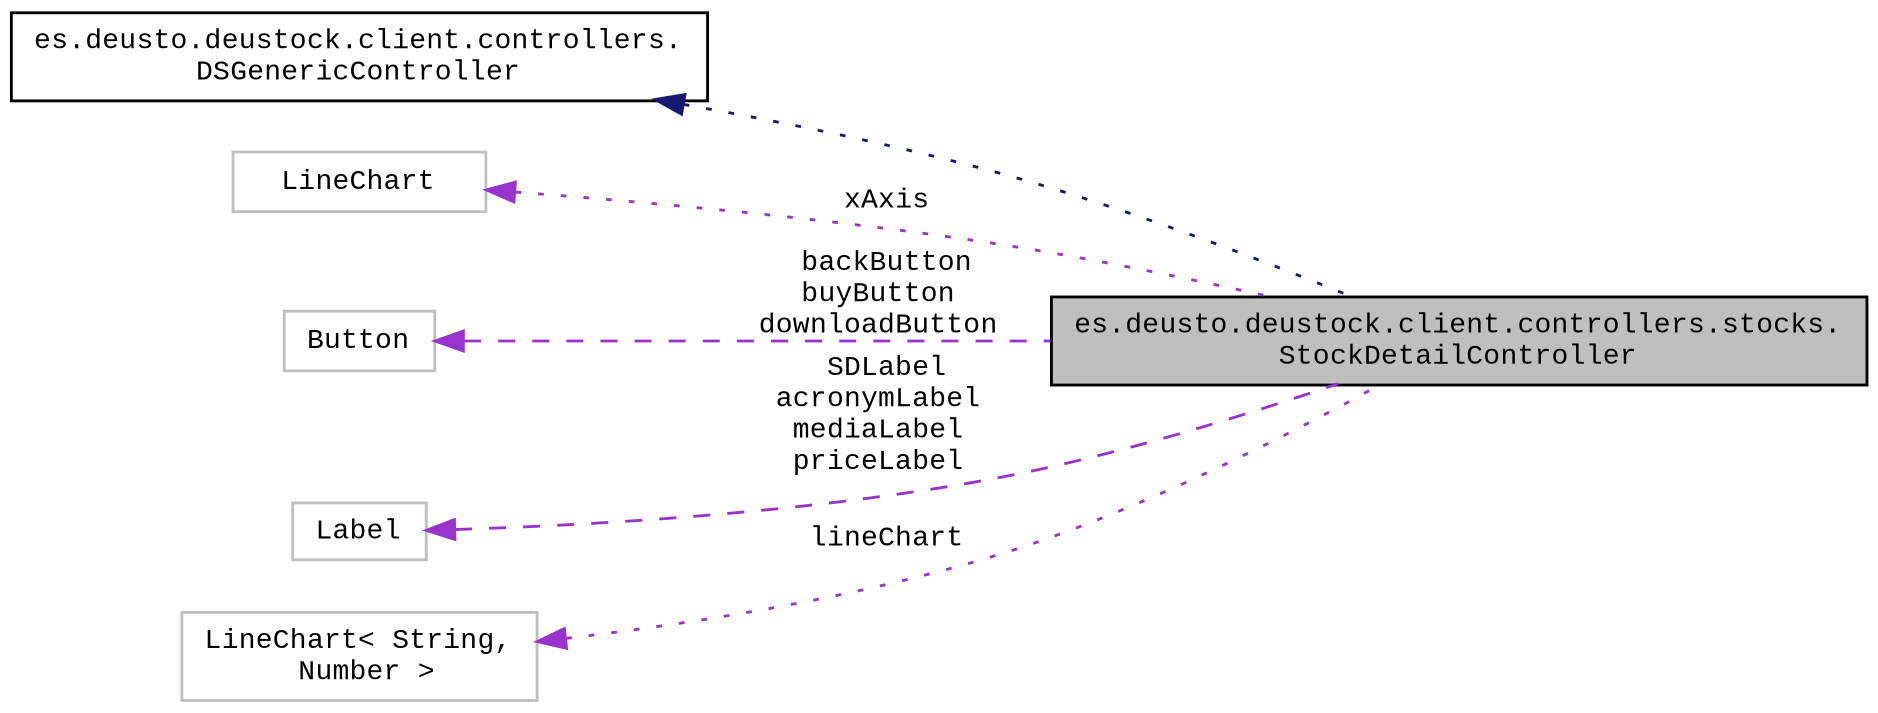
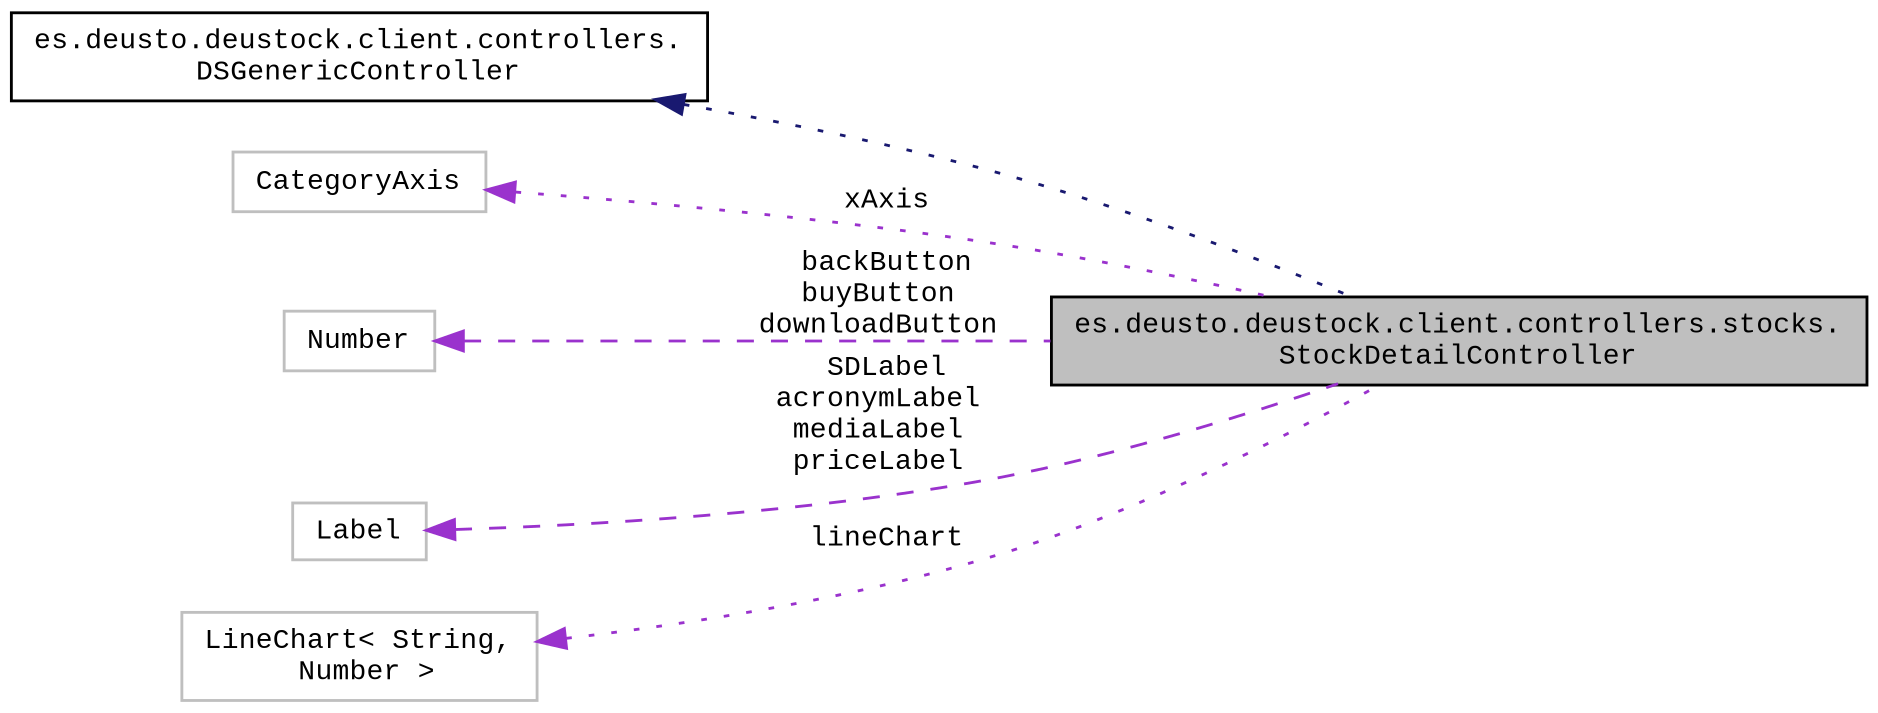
node "LineChart": label "LineChart" -> "CategoryAxis"
node "Button": label "Button" -> "Number"
